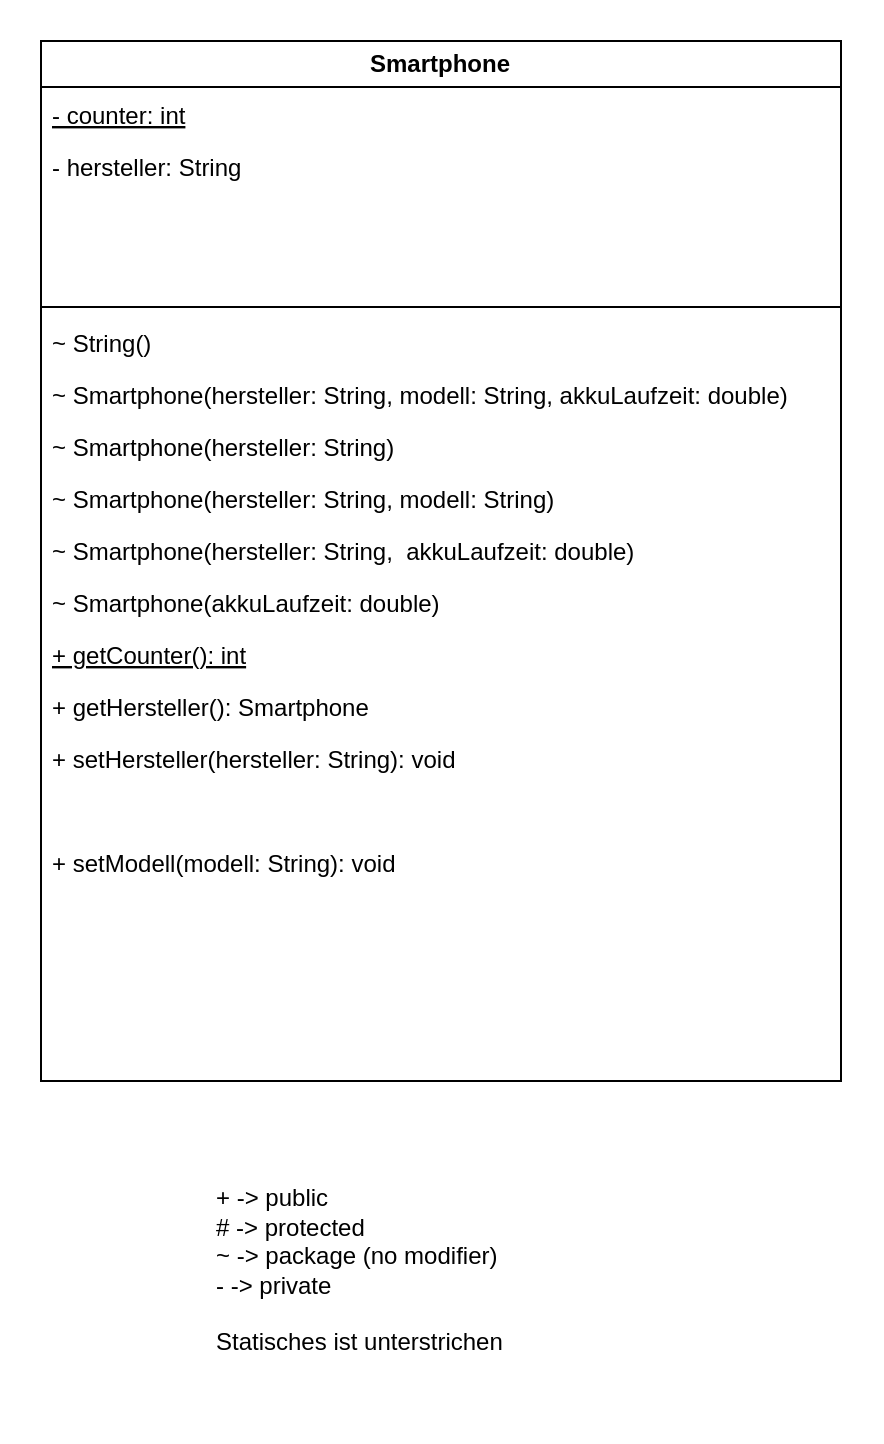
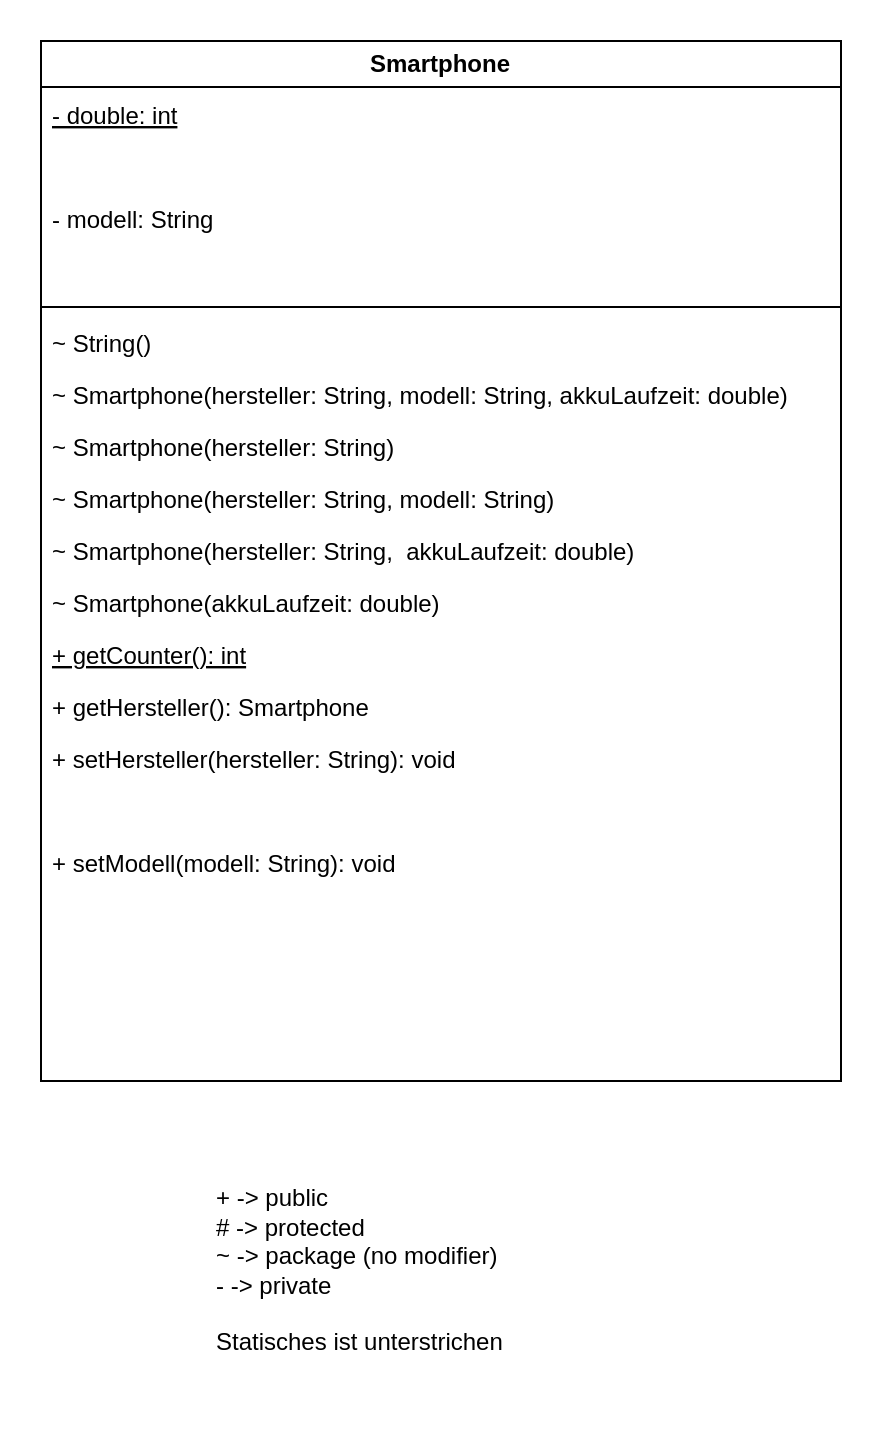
node "- counter: int": label "- counter: int" -> "- double: int"
node "- hersteller: String": removed
node "- modell: String": added
